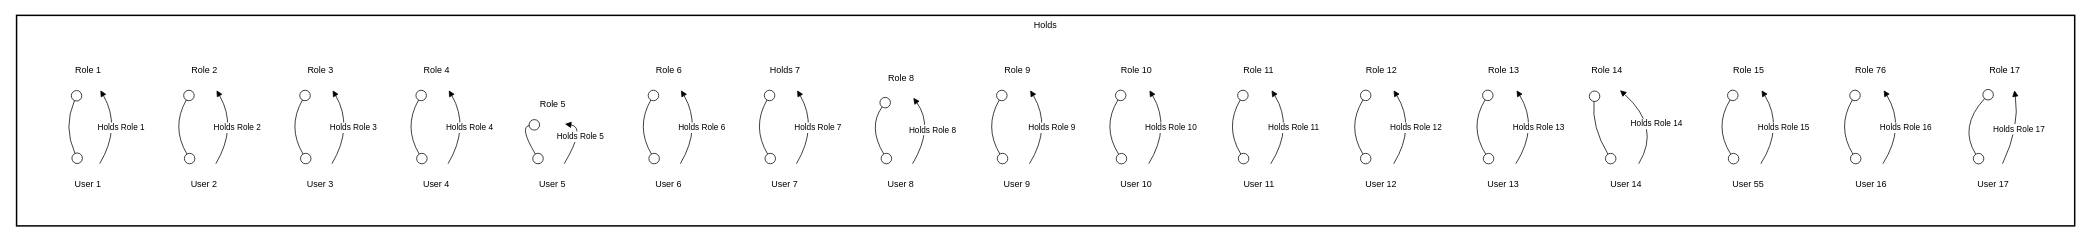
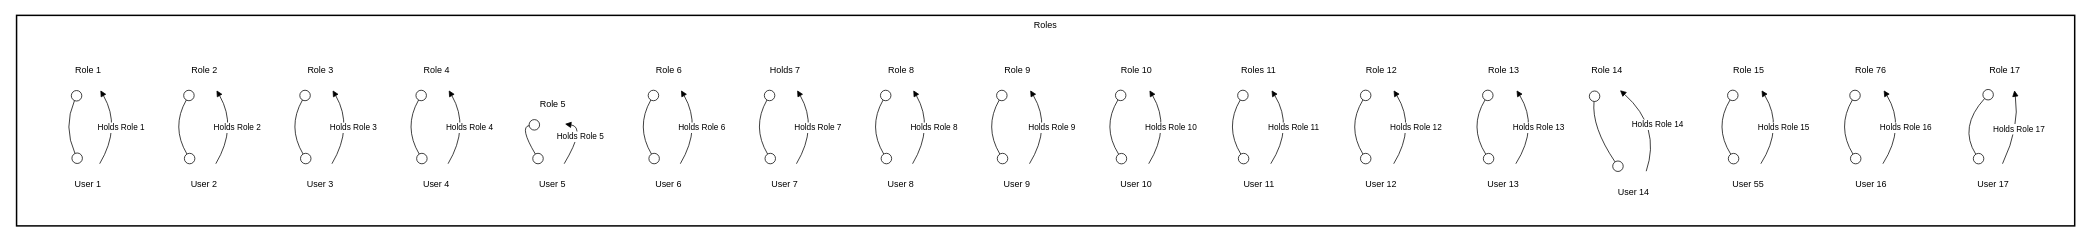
node "Holds": label "Holds" -> "Roles"
node "Role 11": label "Role 11" -> "Roles 11"
node "Role 8": moved (901, 78) -> (901, 70)
node "User 14": moved (1627, 184) -> (1634, 192)
